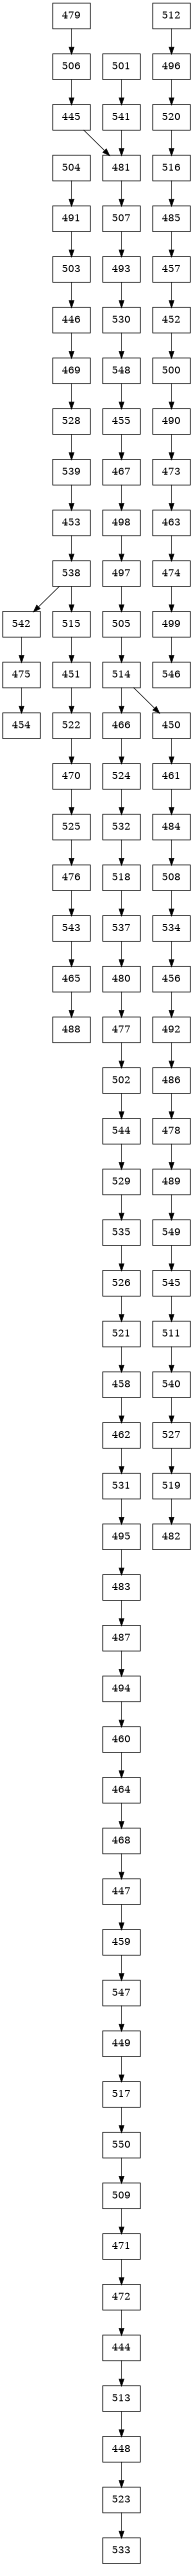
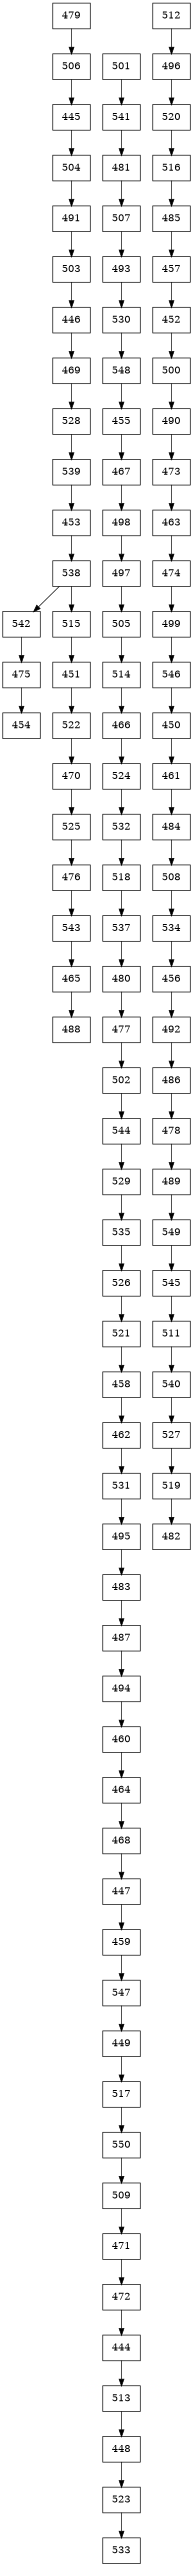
edge "445" -> "481": now "445" -> "504"
edge "514" -> "450": now "546" -> "450"
